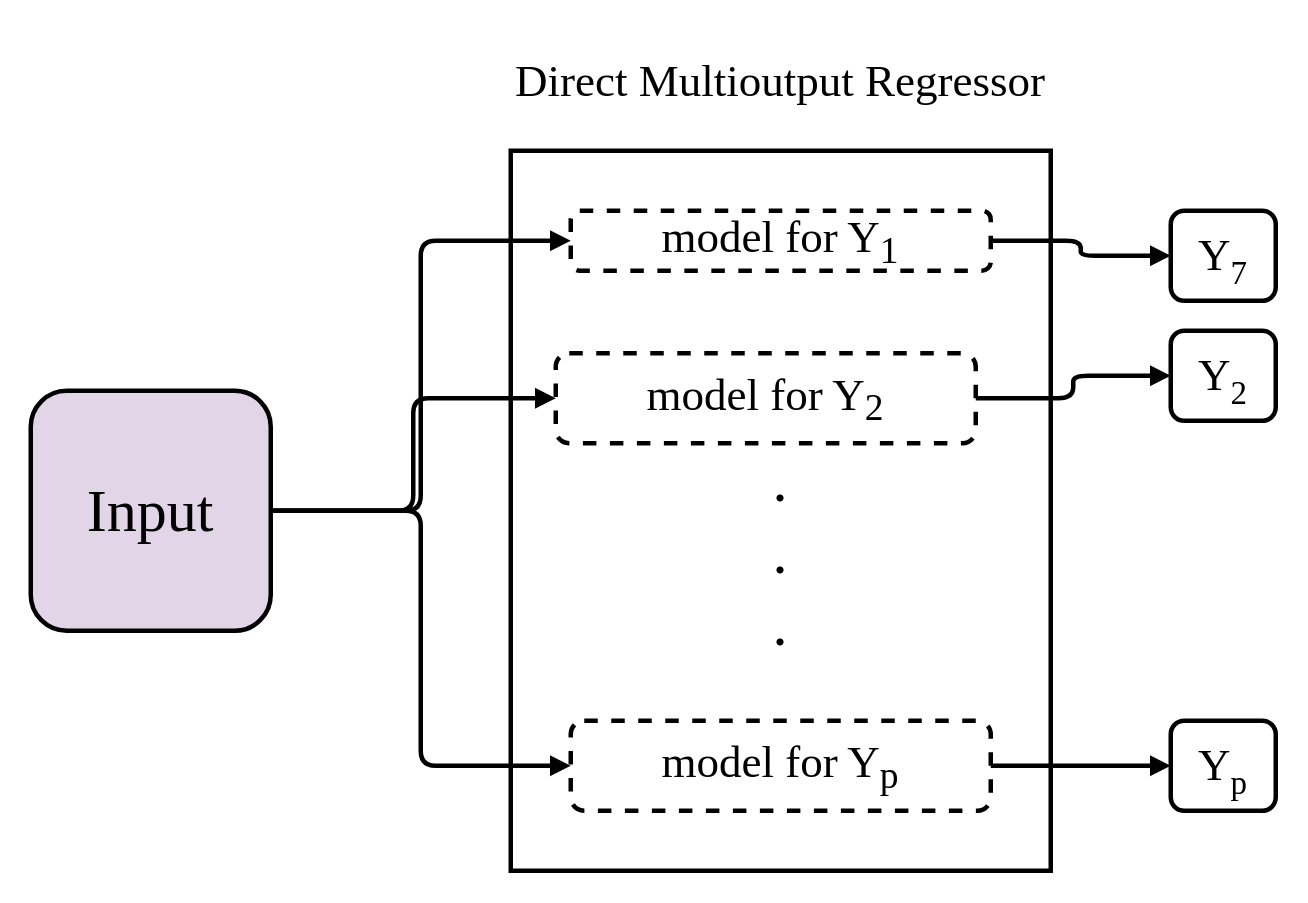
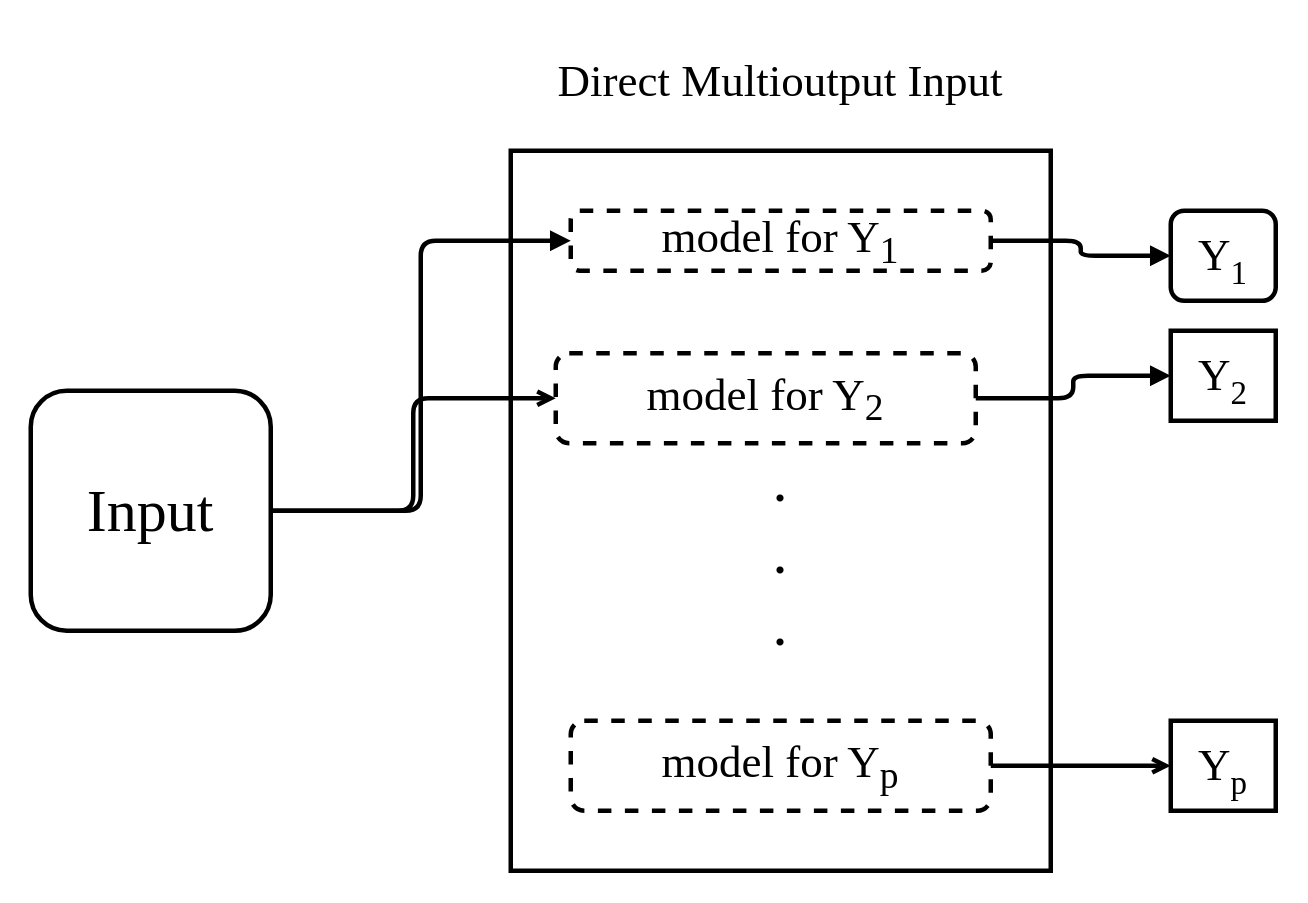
node "Direct Multioutput Regressor": label "Direct Multioutput Regressor" -> "Direct Multioutput Input"
node "Y7": label "Y7" -> "Y1"
node "Y2": shape rounded rectangle -> rectangle
edge "Input" -> "model for Y2": arrowhead block -> open
node "Input": fillcolor #e1d5e7 -> #ffffff
edge "Input" -> "model for Yp": removed
edge "model for Yp" -> "Yp": arrowhead block -> open
node "Yp": shape rounded rectangle -> rectangle
